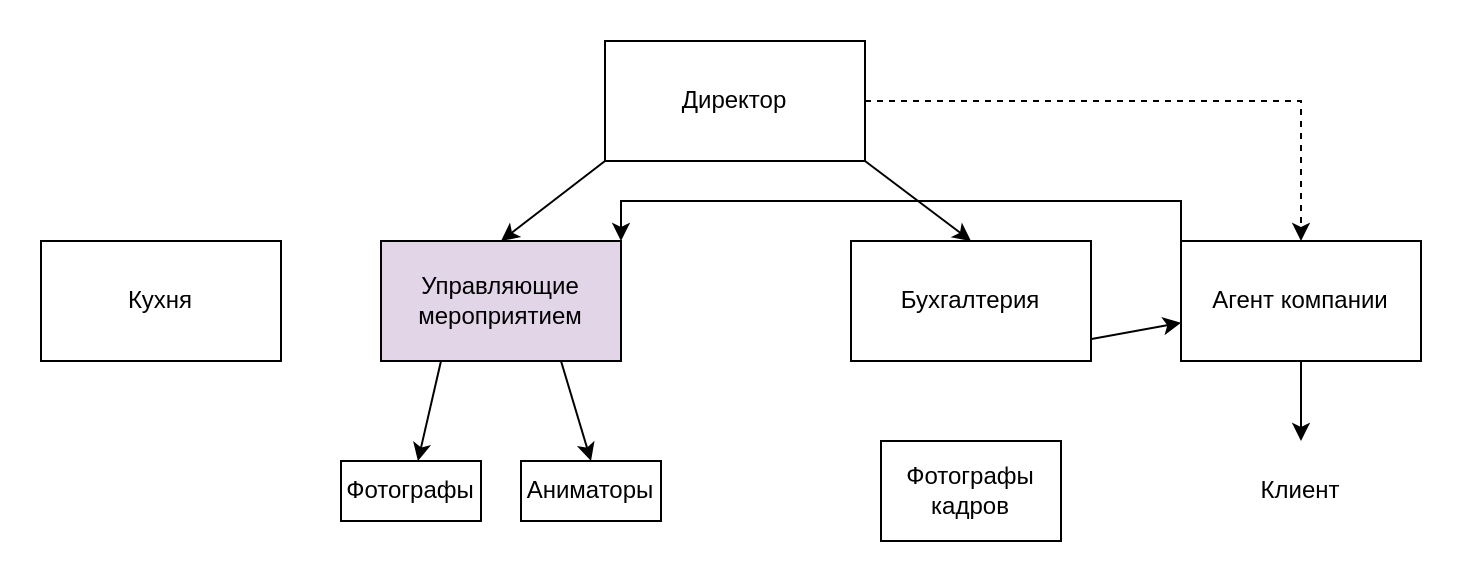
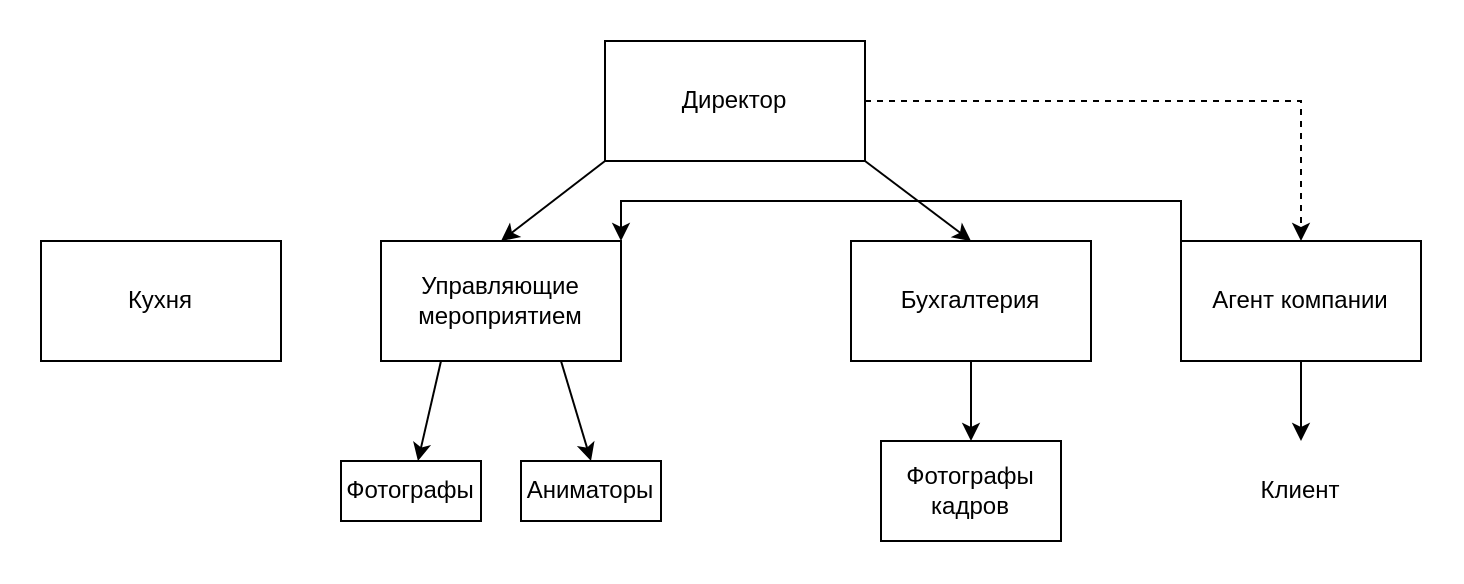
node "Управляющие мероприятием": fillcolor #e1d5e7 -> #ffffff
edge "Бухгалтерия" -> "Агент компании": now "Бухгалтерия" -> "Фотографы кадров"
